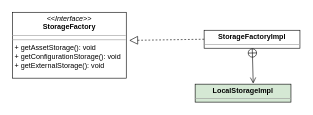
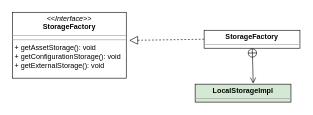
node "StorageFactoryImpl + field: Type + method(): Type": label "StorageFactoryImpl + field: Type + method(): Type" -> "StorageFactory + field: Type + method(): Type"
